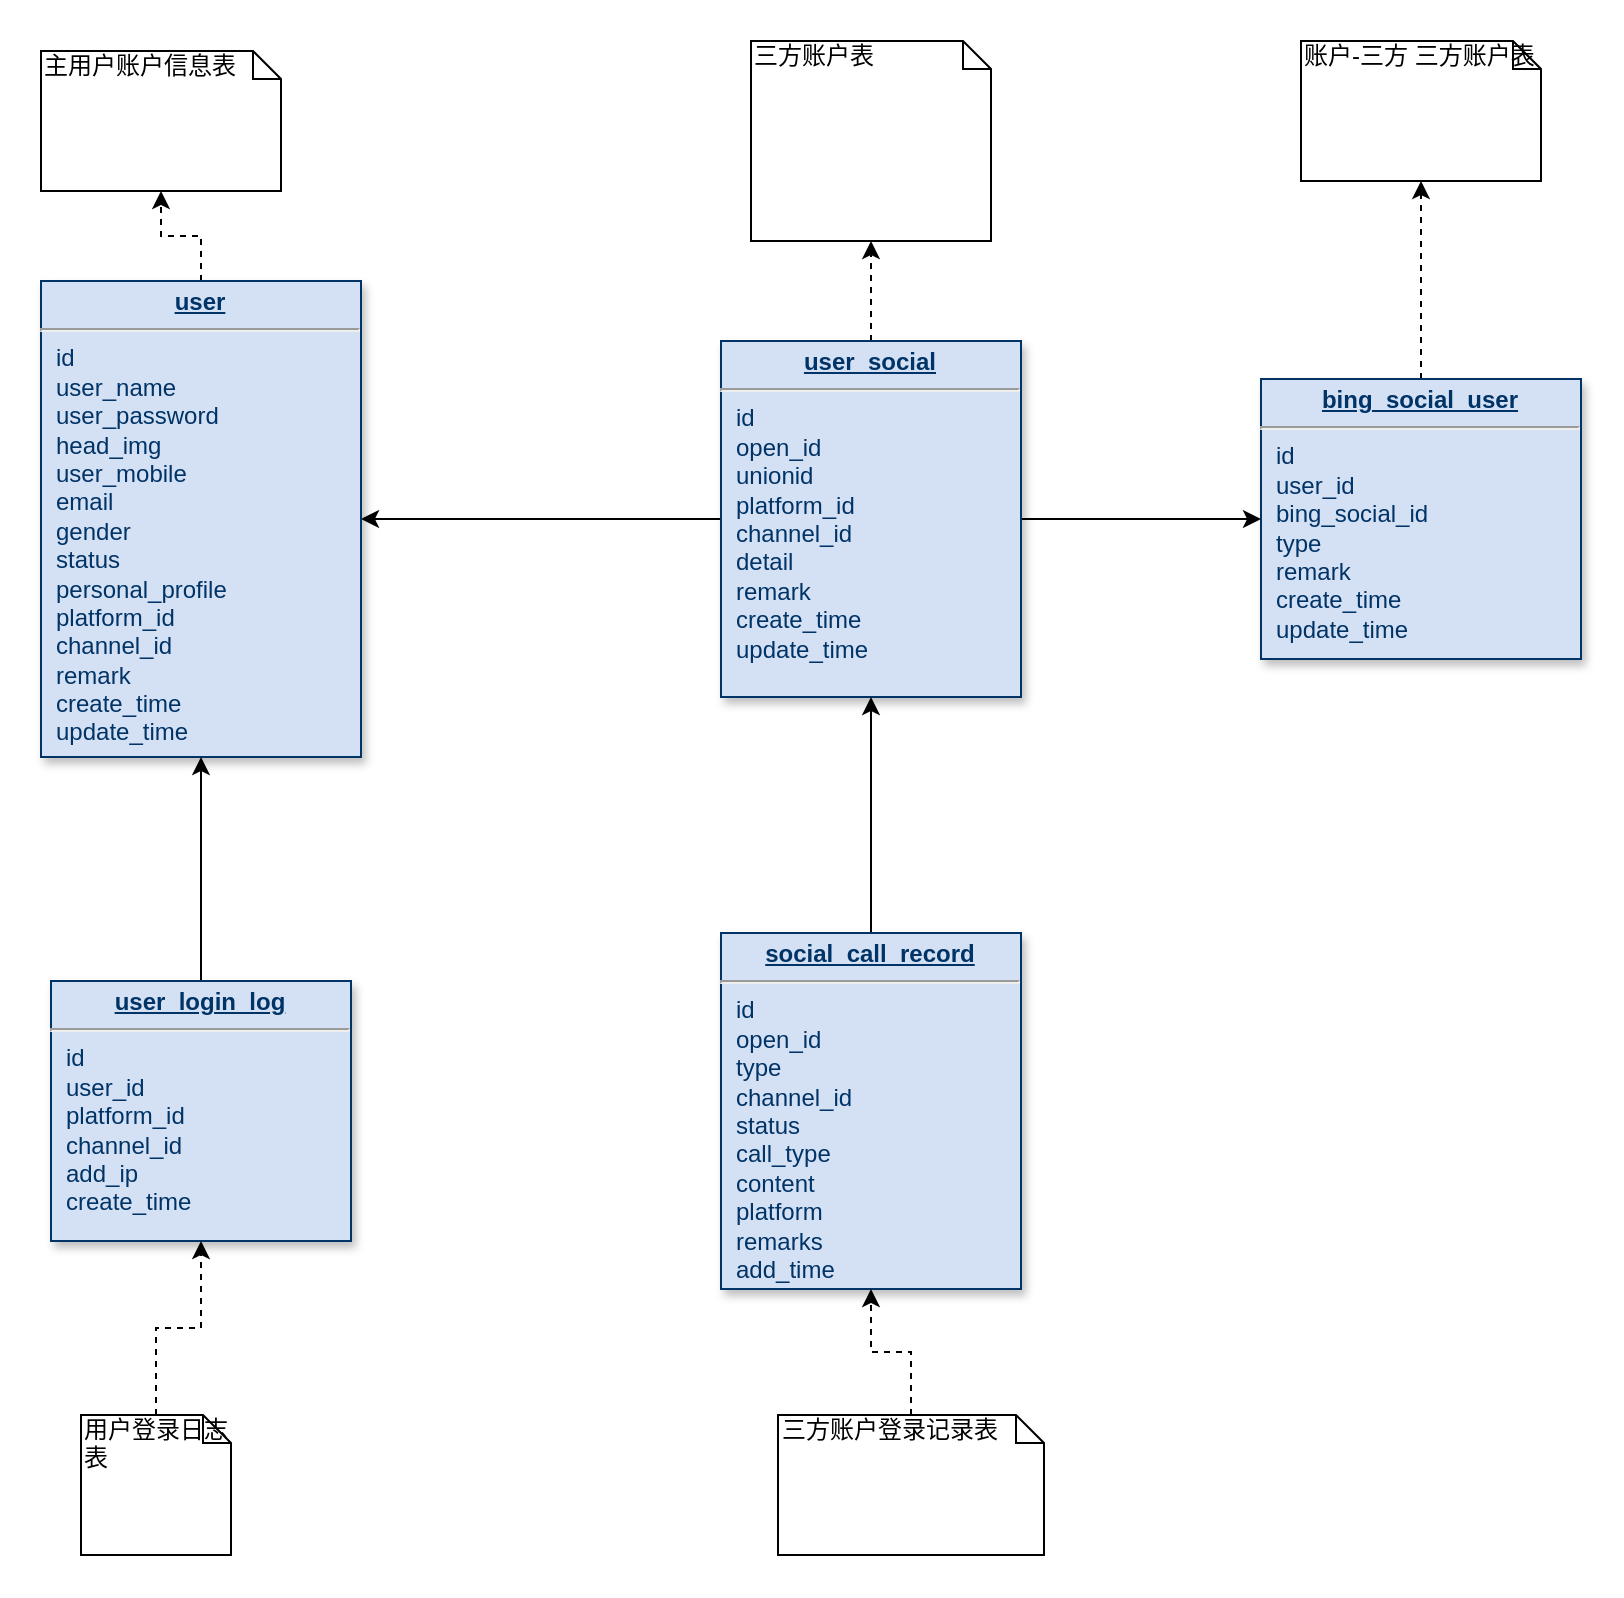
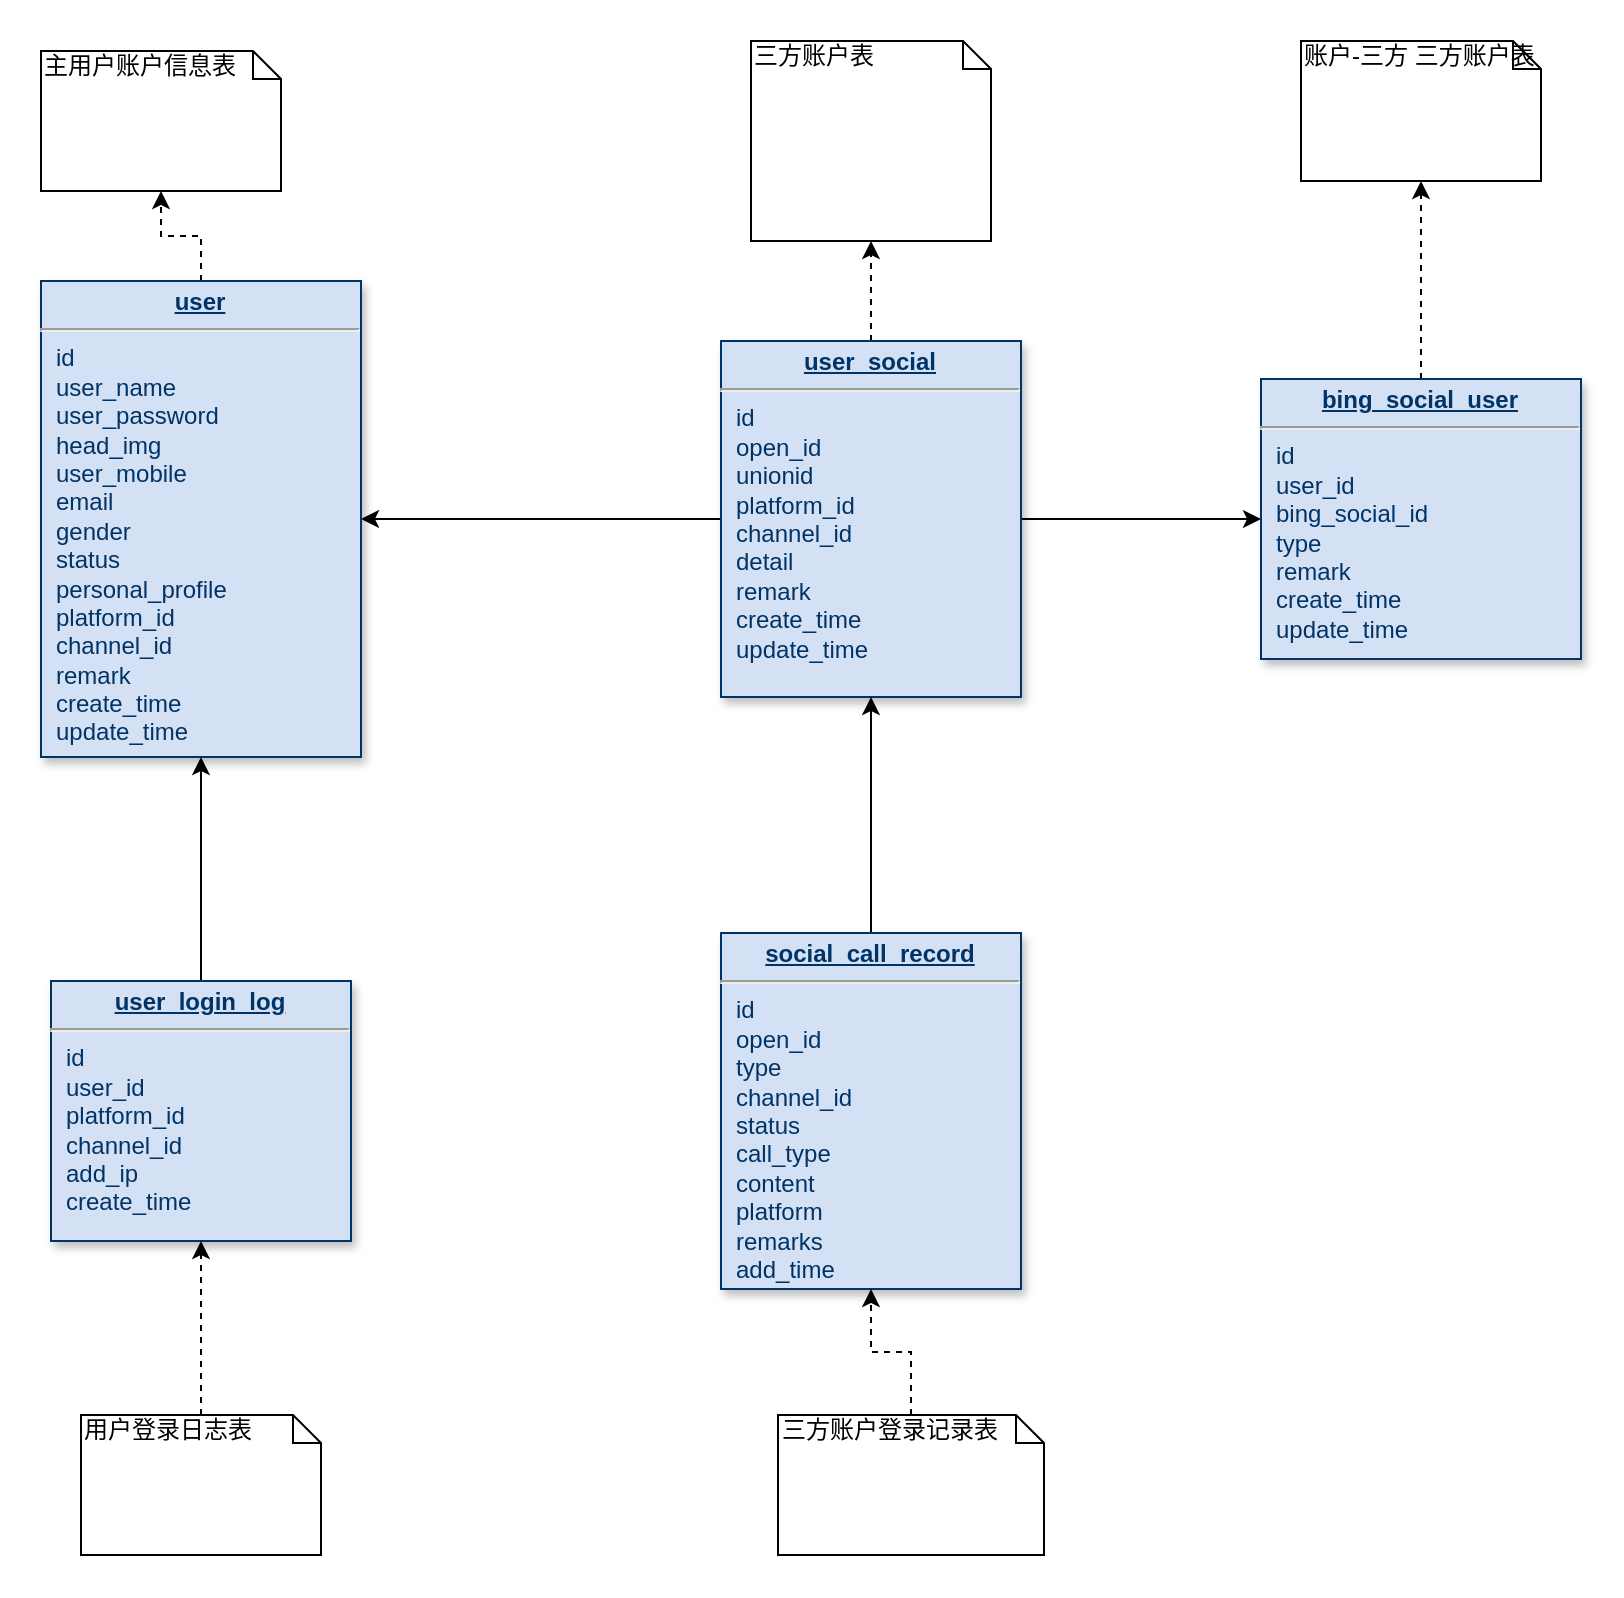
node "用户登录日志表": size 150x140 -> 240x140
